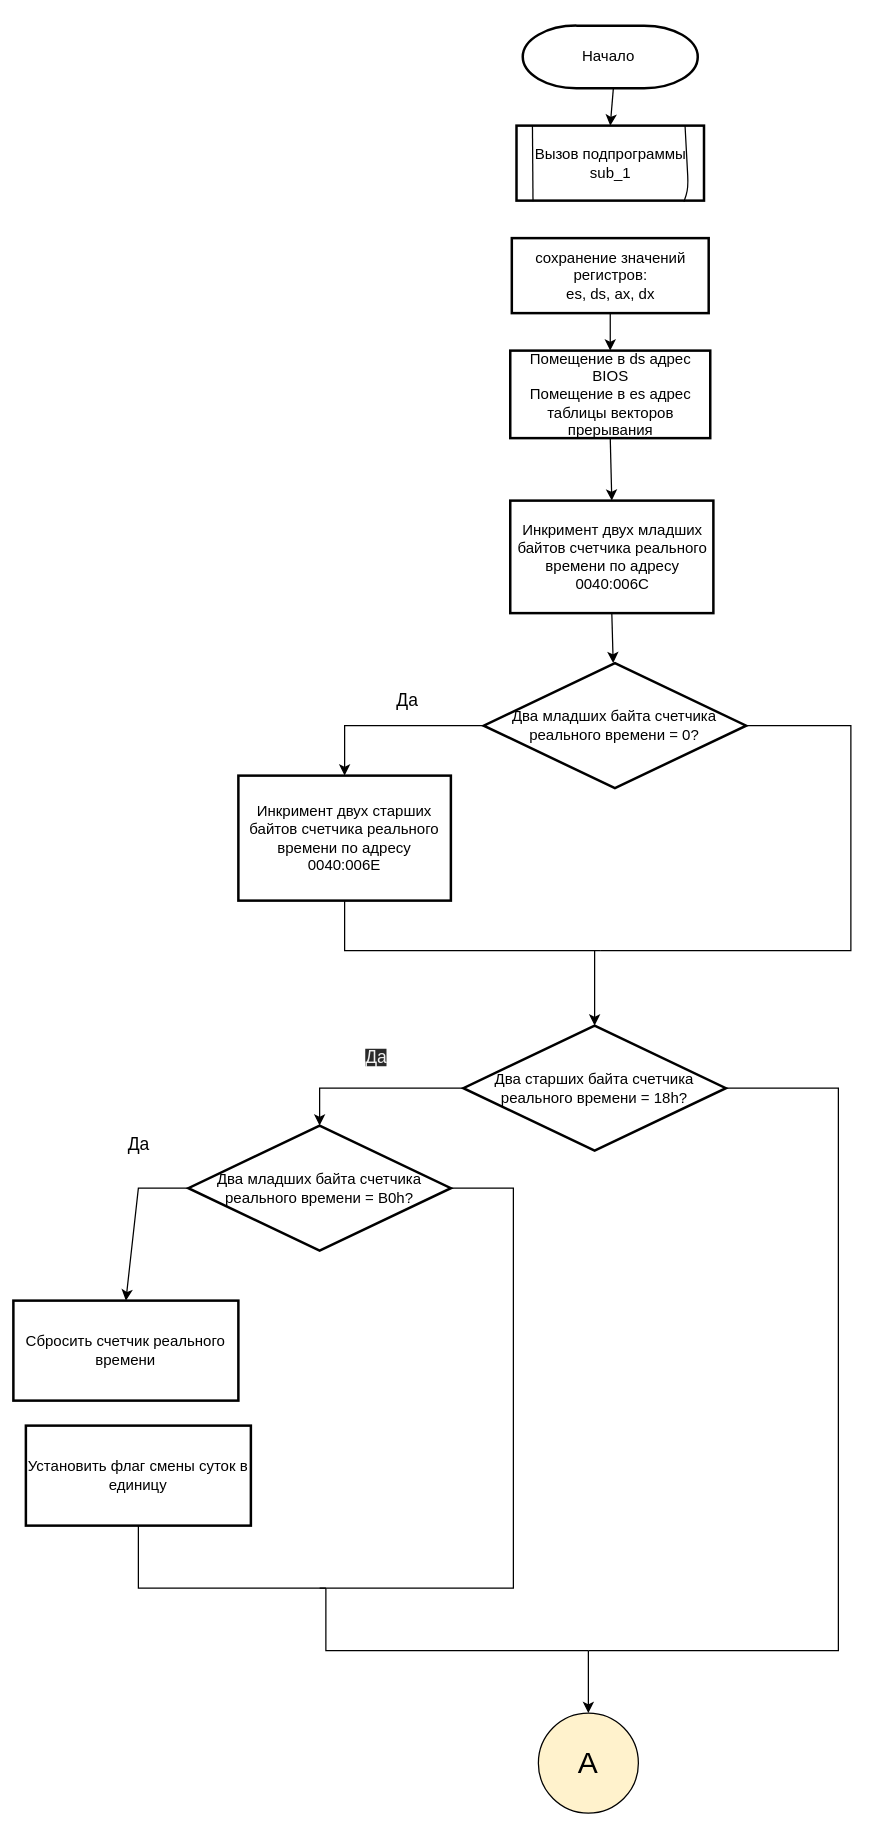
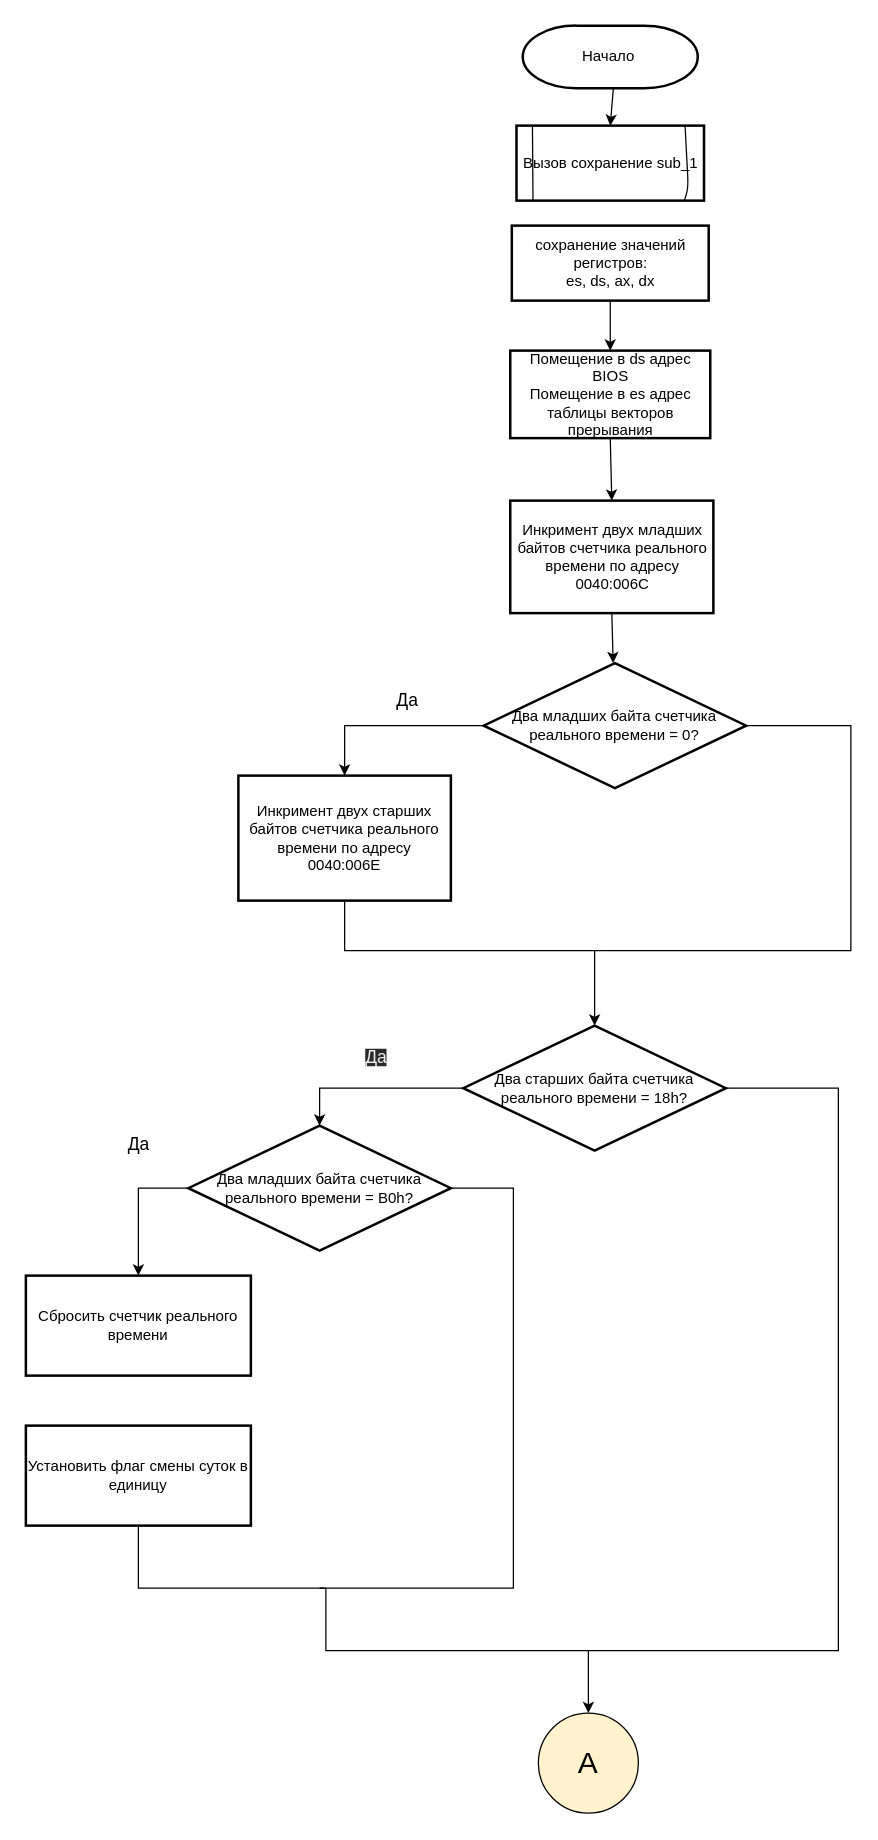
node "Вызов подпрограммы sub_1": label "Вызов подпрограммы sub_1" -> "Вызов сохранение sub_1"
node "сохранение значений регистров: es, ds, ax, dx": moved (610, 276) -> (610, 263)
node "Сбросить счетчик реального времени": moved (126, 1351) -> (138, 1326)
